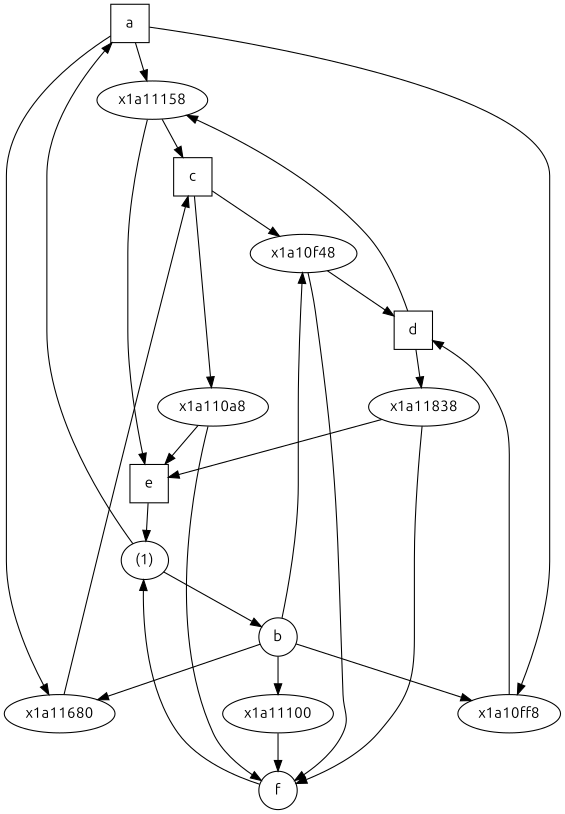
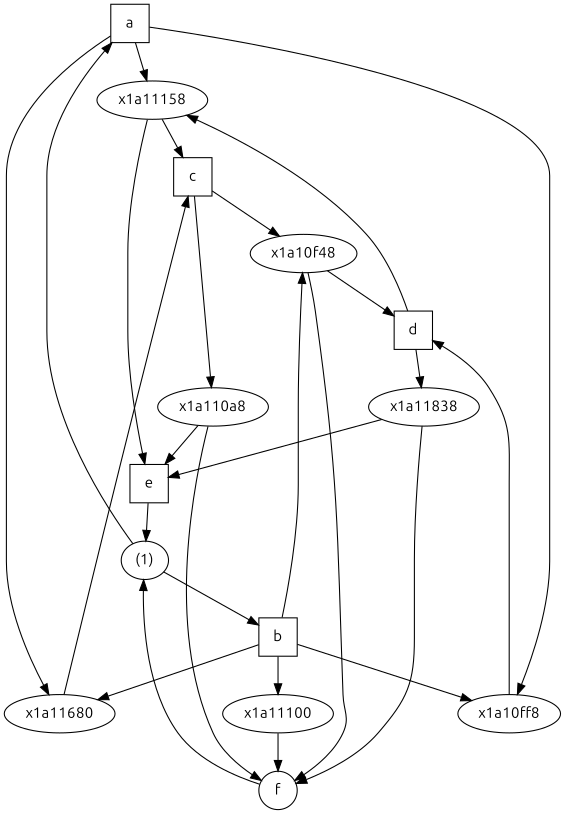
node "b": shape ellipse -> box
